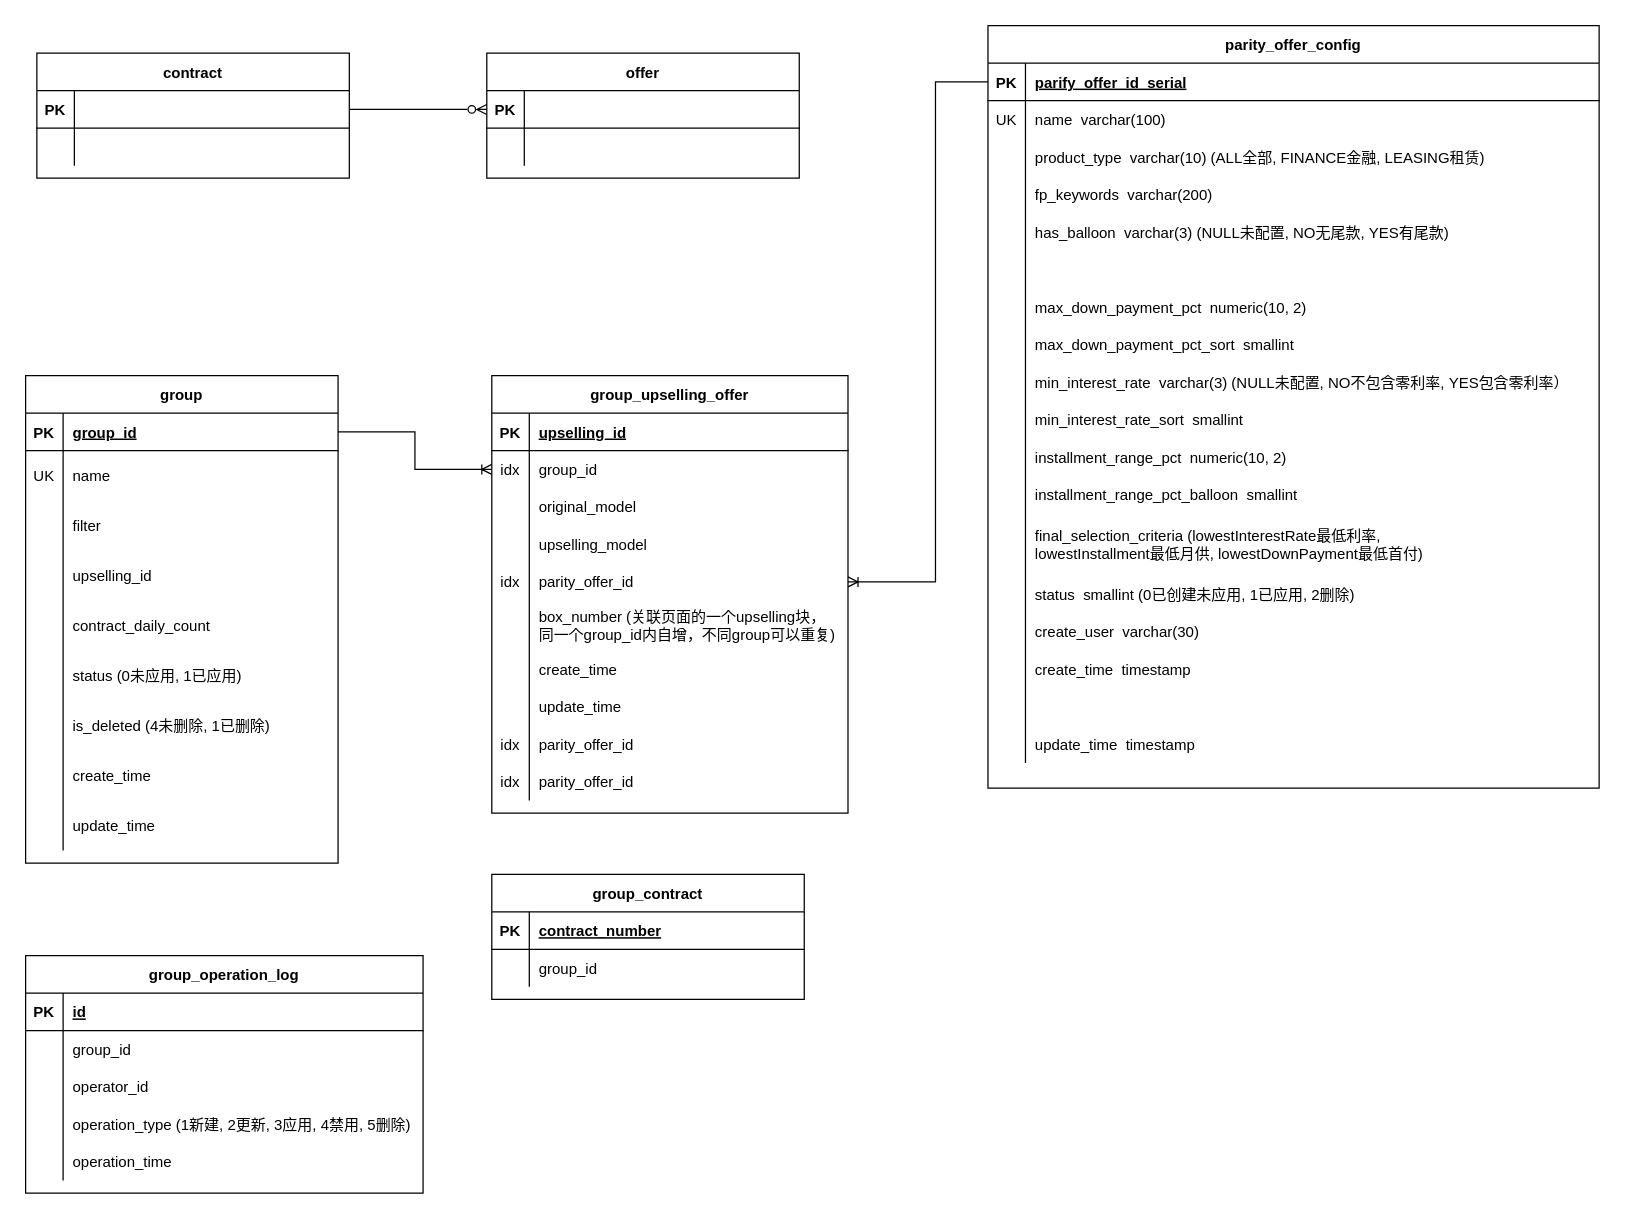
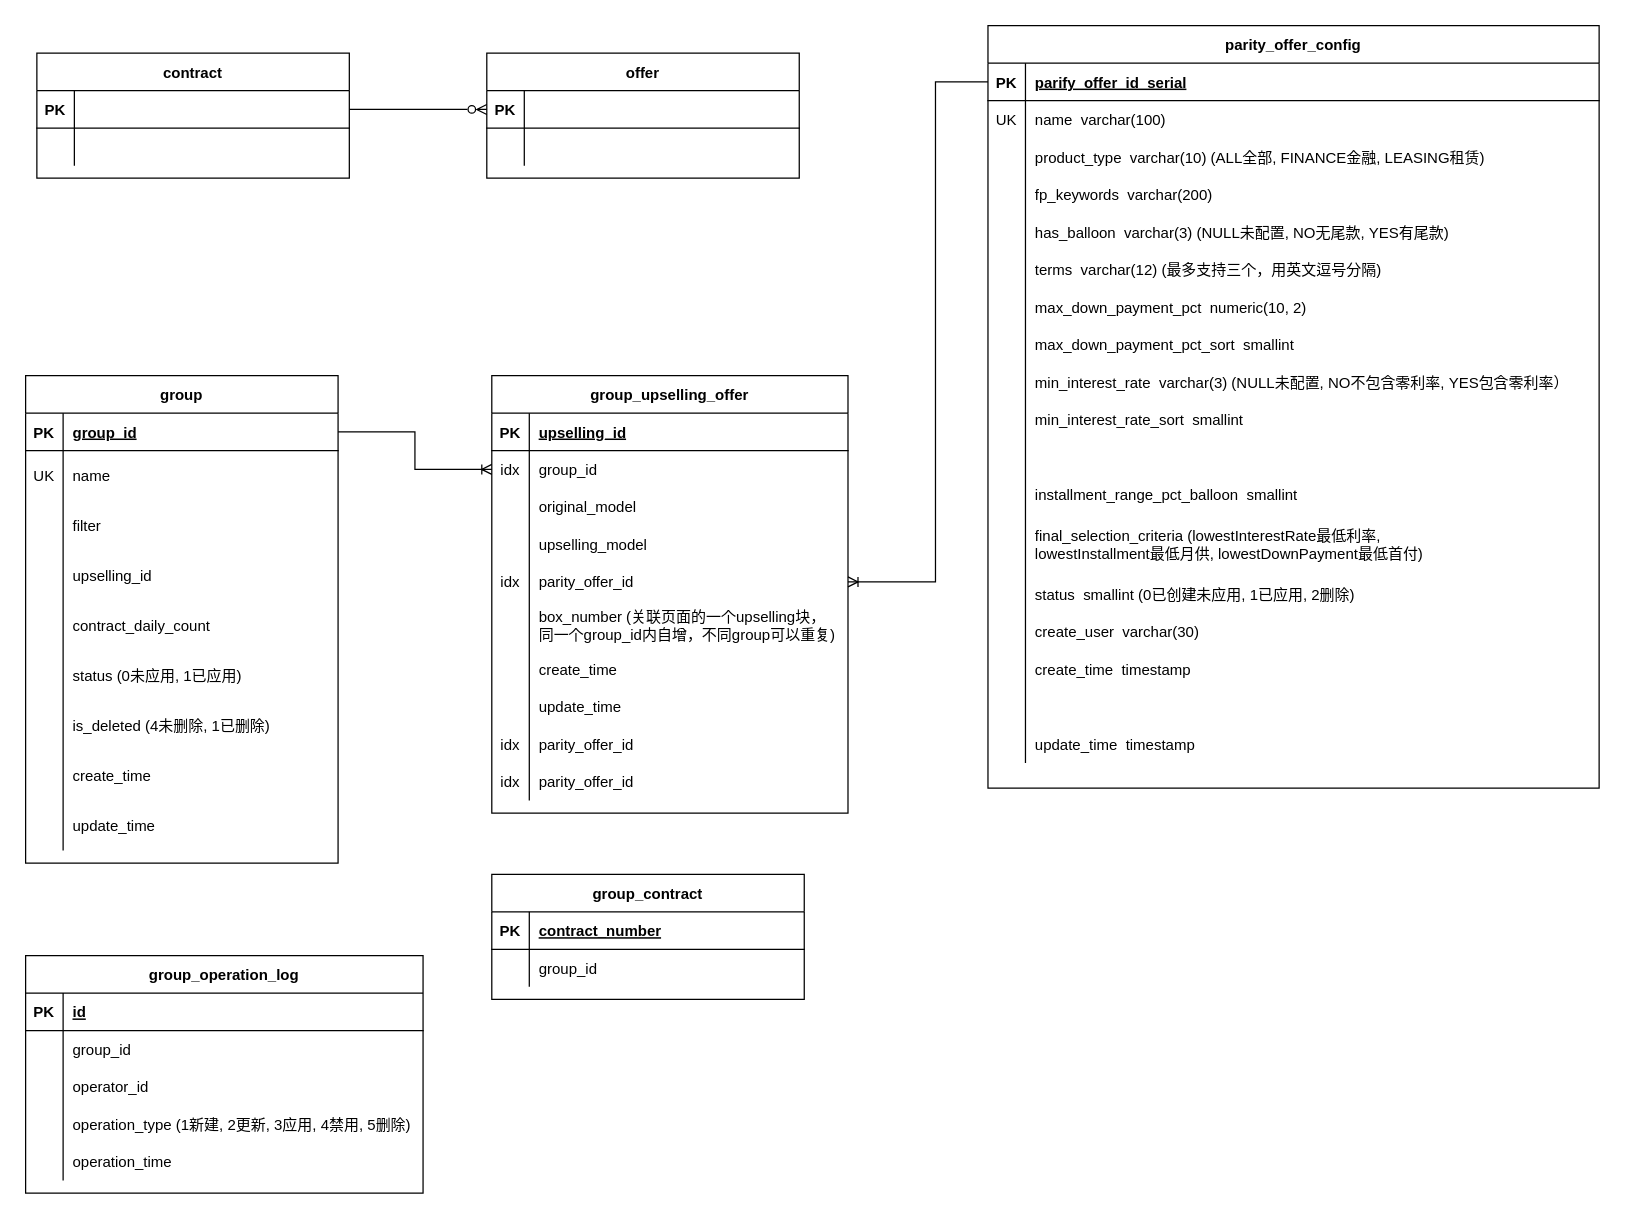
node "terms varchar(12) (最多支持三个，用英文逗号分隔)": added
node "installment_range_pct numeric(10, 2)": removed
